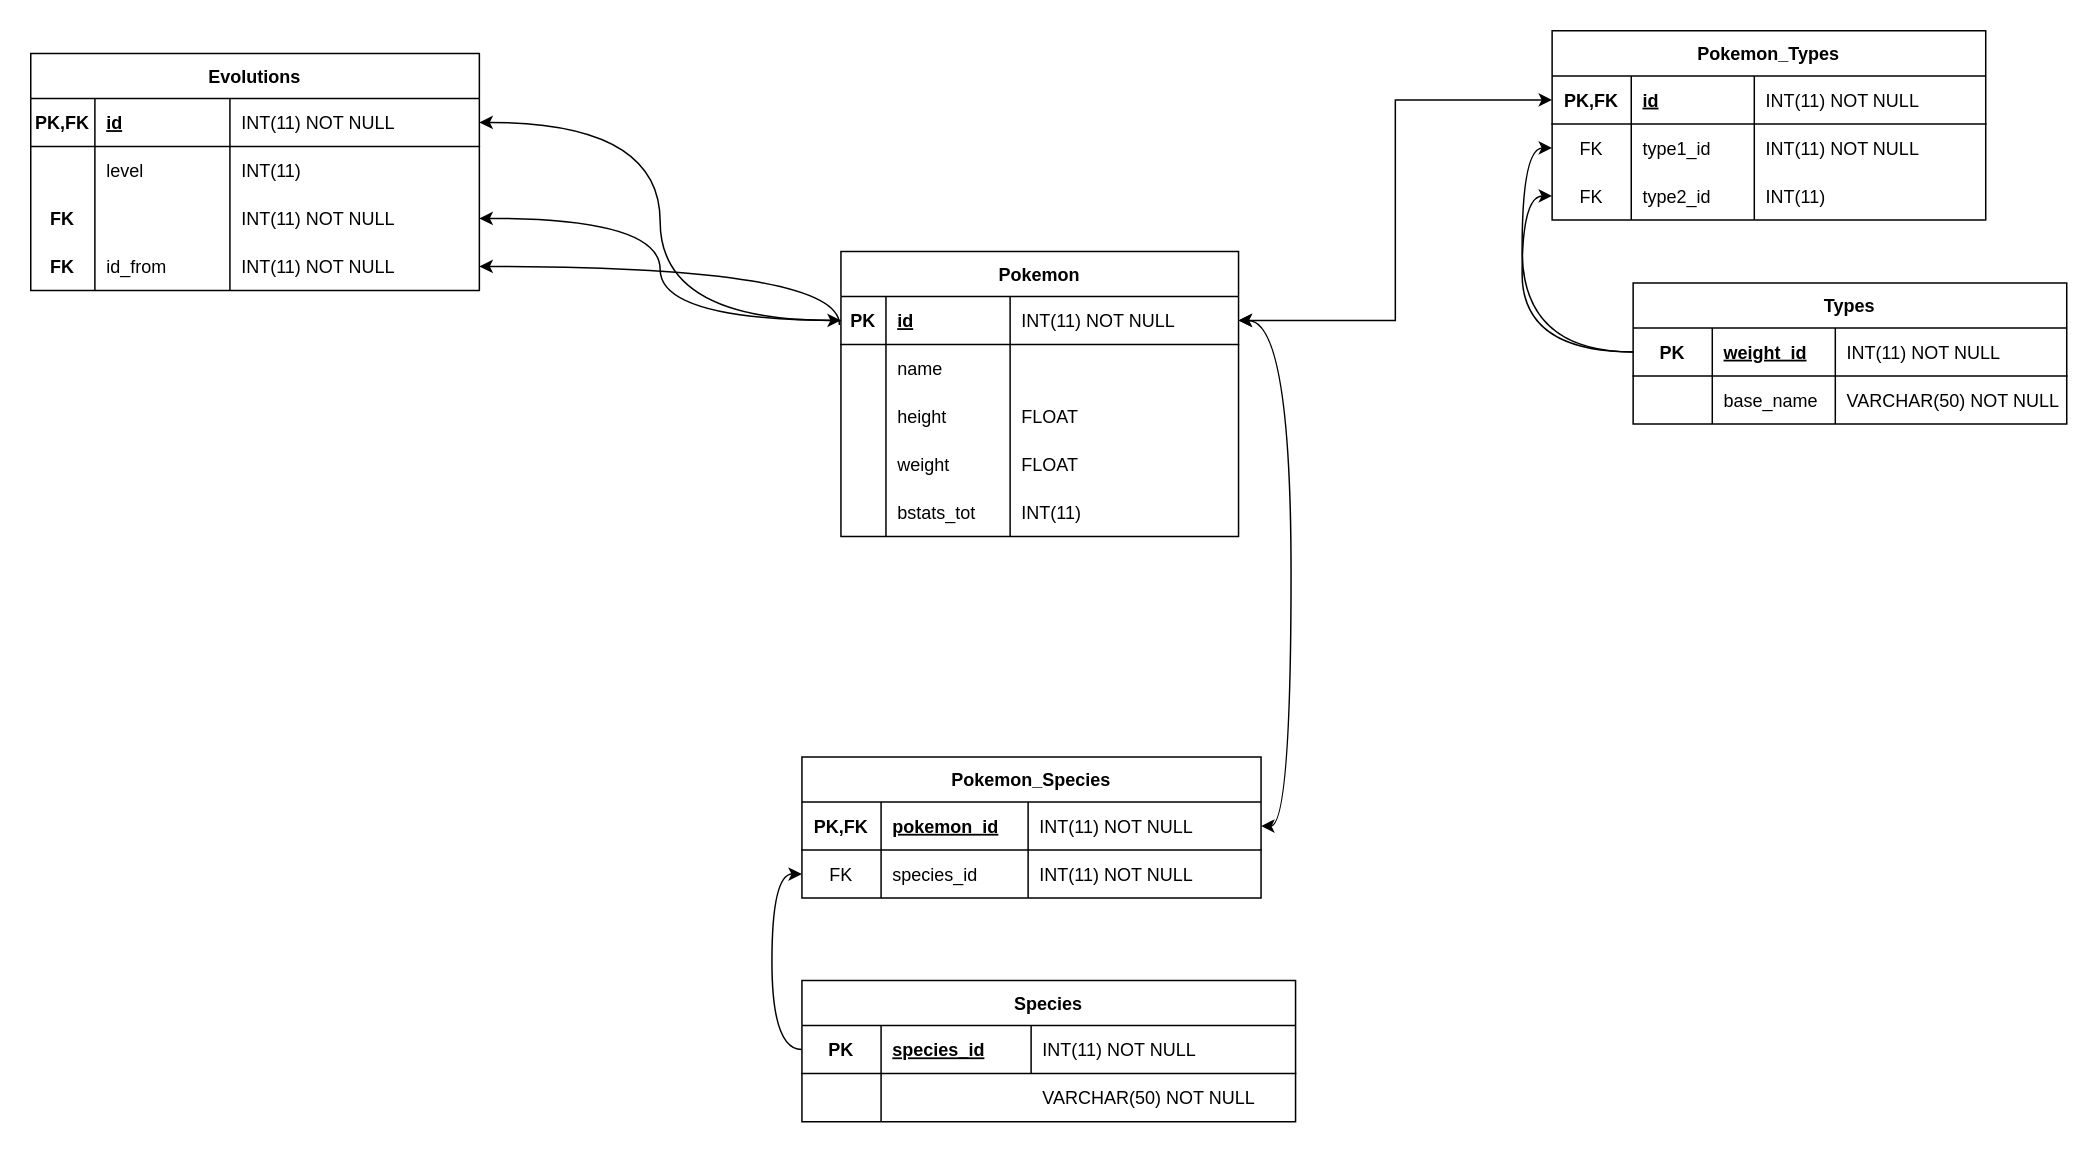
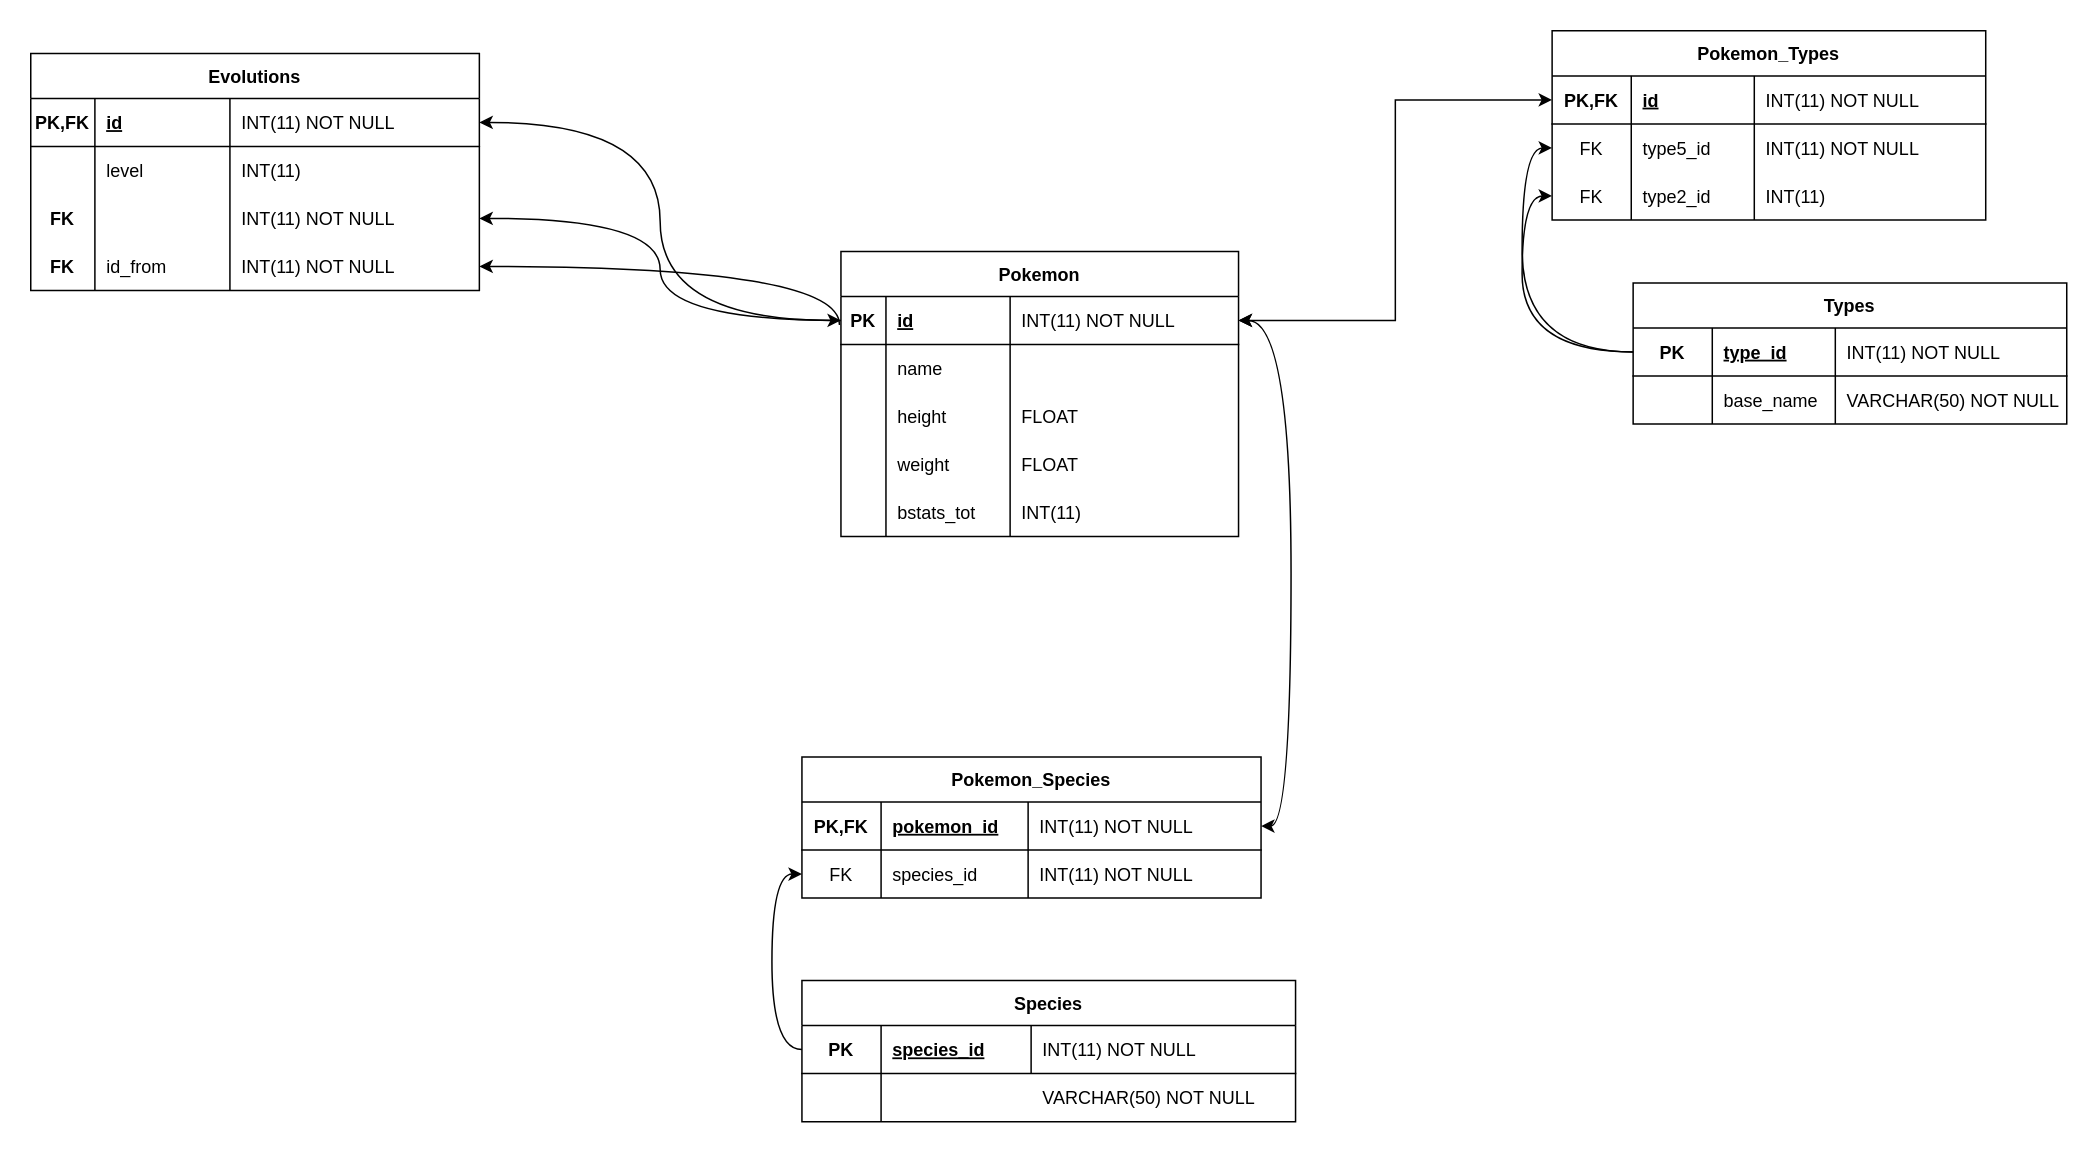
node "type1_id": label "type1_id" -> "type5_id"
node "weight_id": label "weight_id" -> "type_id"
